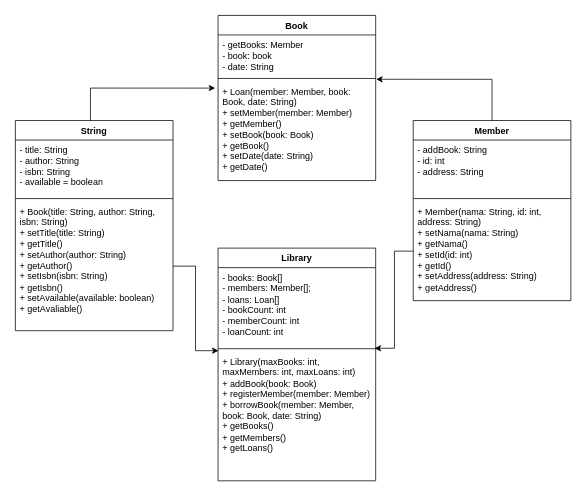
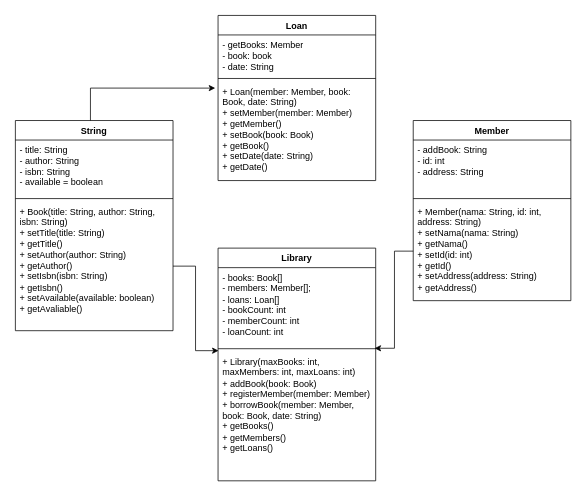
node "Book": label "Book" -> "Loan"
edge "Member" -> "- getBooks: Member - book: book - date: String": removed
